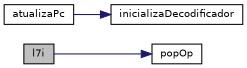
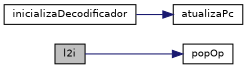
edge "atualizaPc" -> "inicializaDecodificador": reversed
node "l7i": label "l7i" -> "l2i"
